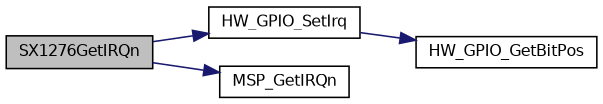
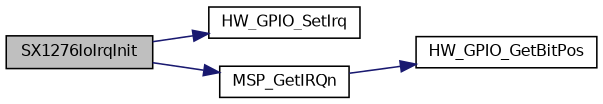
edge "HW_GPIO_SetIrq" -> "HW_GPIO_GetBitPos": now "MSP_GetIRQn" -> "HW_GPIO_GetBitPos"
node "SX1276GetIRQn": label "SX1276GetIRQn" -> "SX1276IoIrqInit"
